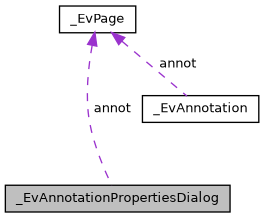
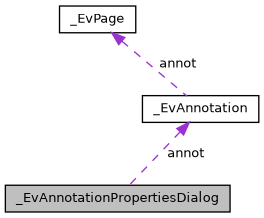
edge "_EvAnnotationPropertiesDialog" -> "_EvPage": now "_EvAnnotationPropertiesDialog" -> "_EvAnnotation"
